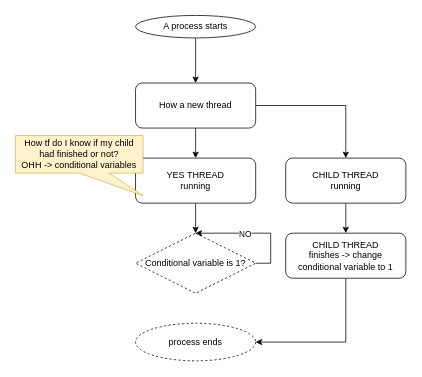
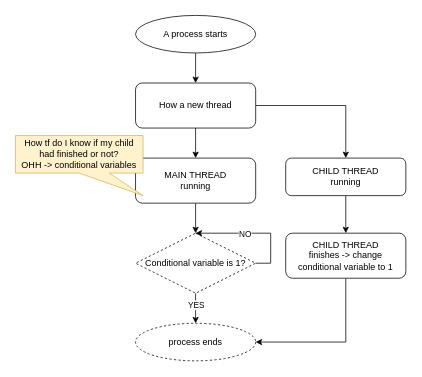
node "A process starts": size 120x23 -> 120x38
node "YES THREAD running": label "YES THREAD running" -> "MAIN THREAD running"
node "CHILD THREAD running": size 120x45 -> 120x38
edge "Conditional variable is 1?" -> "process ends": added, label "YES"
